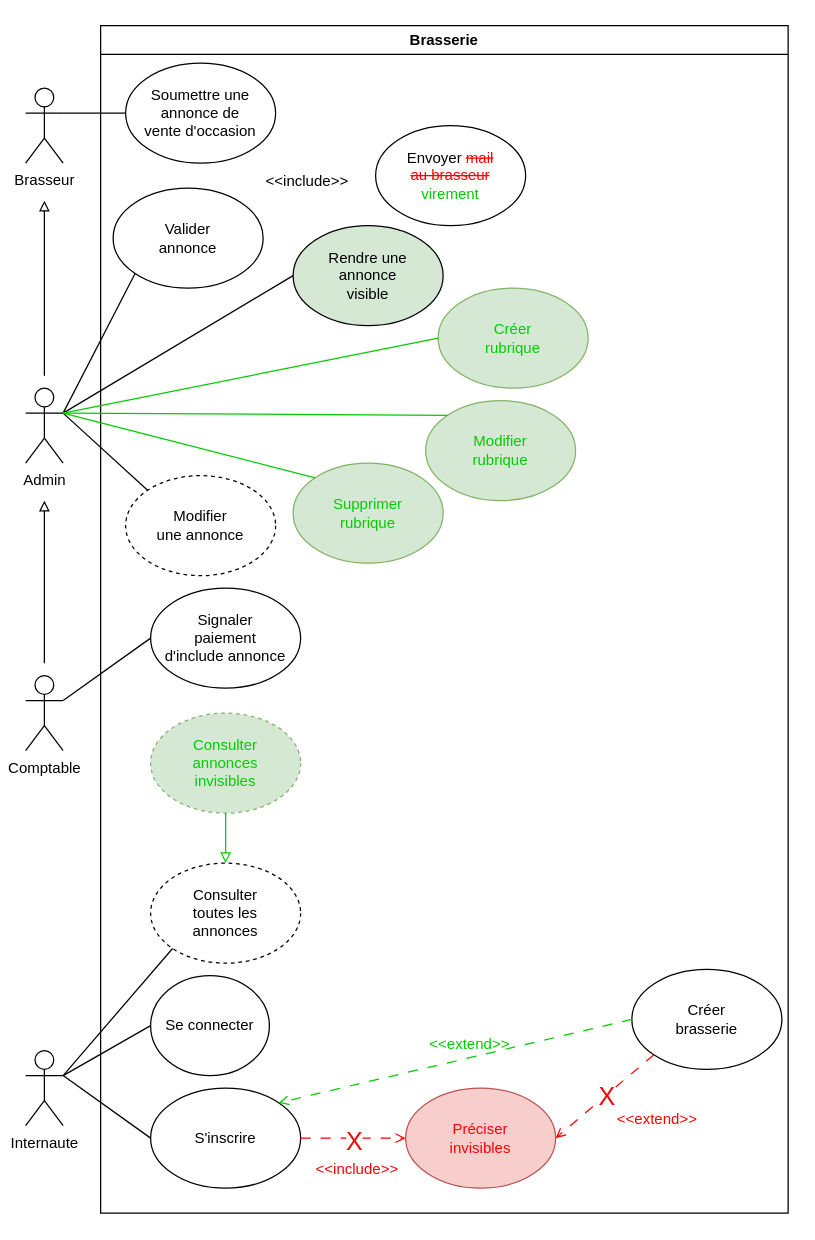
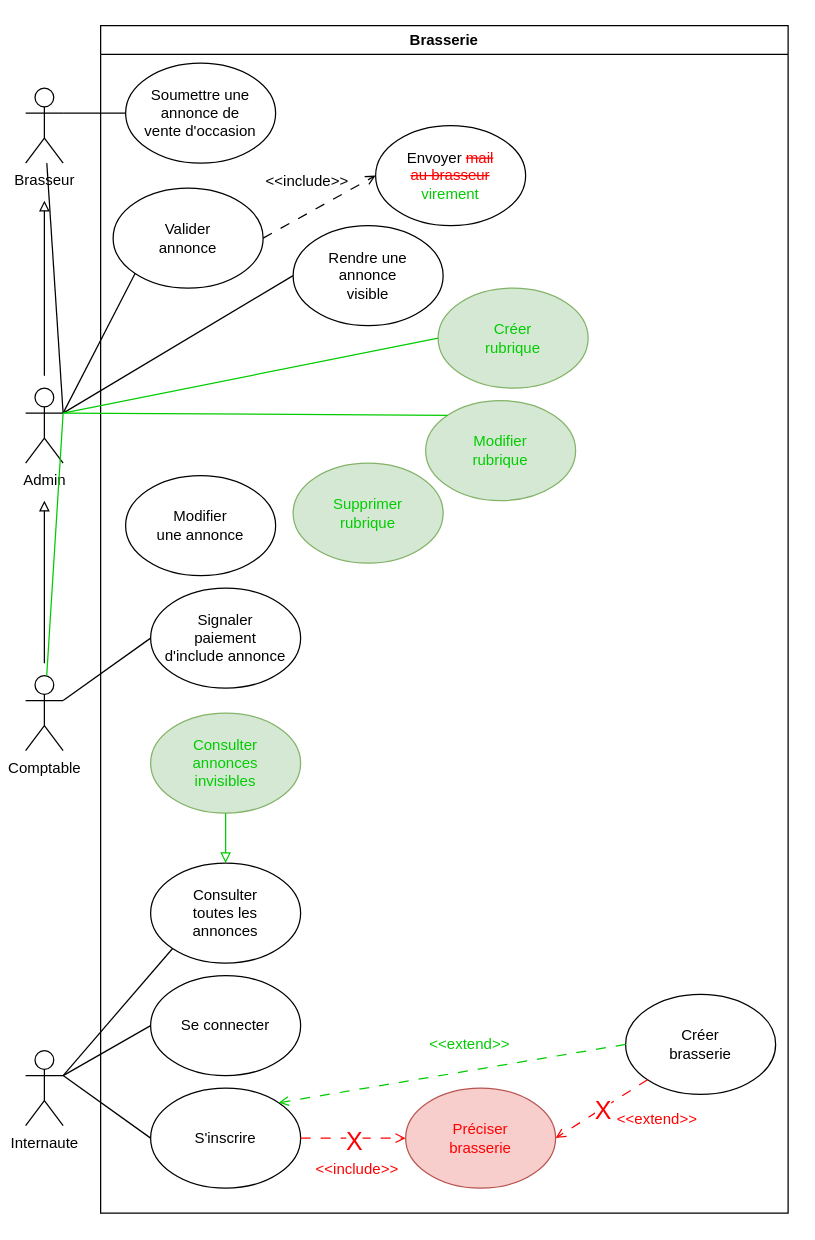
edge "Valider annonce" -> "Envoyer mail au brasseur virement": added
node "Rendre une annonce visible": fillcolor #d5e8d4 -> #ffffff
edge "Admin" -- "Supprimer rubrique": now "Admin" -- "Comptable"
edge "Admin" -- "Modifier une annonce": now "Admin" -- "Brasseur"
node "Modifier une annonce": style dashed -> solid
node "Consulter annonces invisibles": style dashed -> solid
node "Consulter toutes les annonces": style dashed -> solid
node "Créer brasserie": moved (707, 1019) -> (701, 1044)
node "Se connecter": size 119x100 -> 150x100
node "Préciser invisibles": label "Préciser invisibles" -> "Préciser brasserie"
